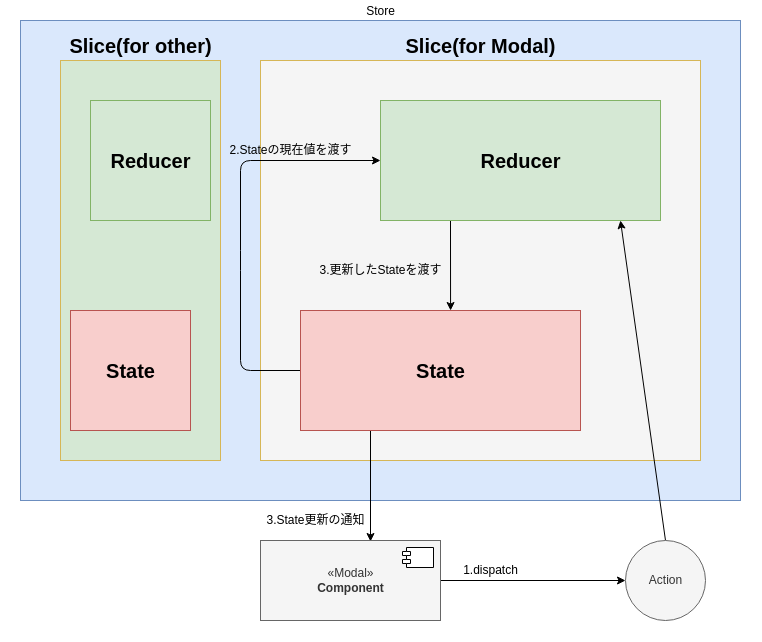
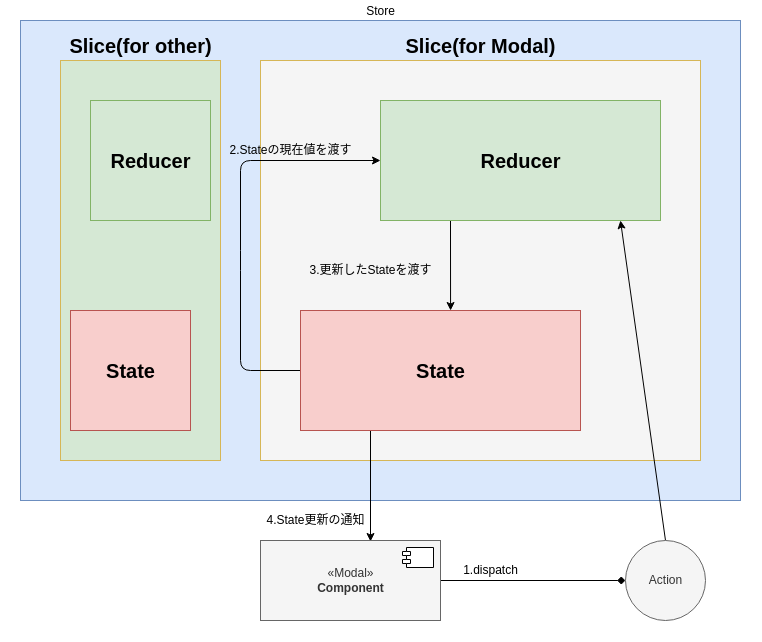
node "3.更新したStateを渡す": moved (381, 271) -> (371, 271)
node "3.State更新の通知": label "3.State更新の通知" -> "4.State更新の通知"
edge "«Modal» Component" -> "Action": arrowhead classic -> diamond
